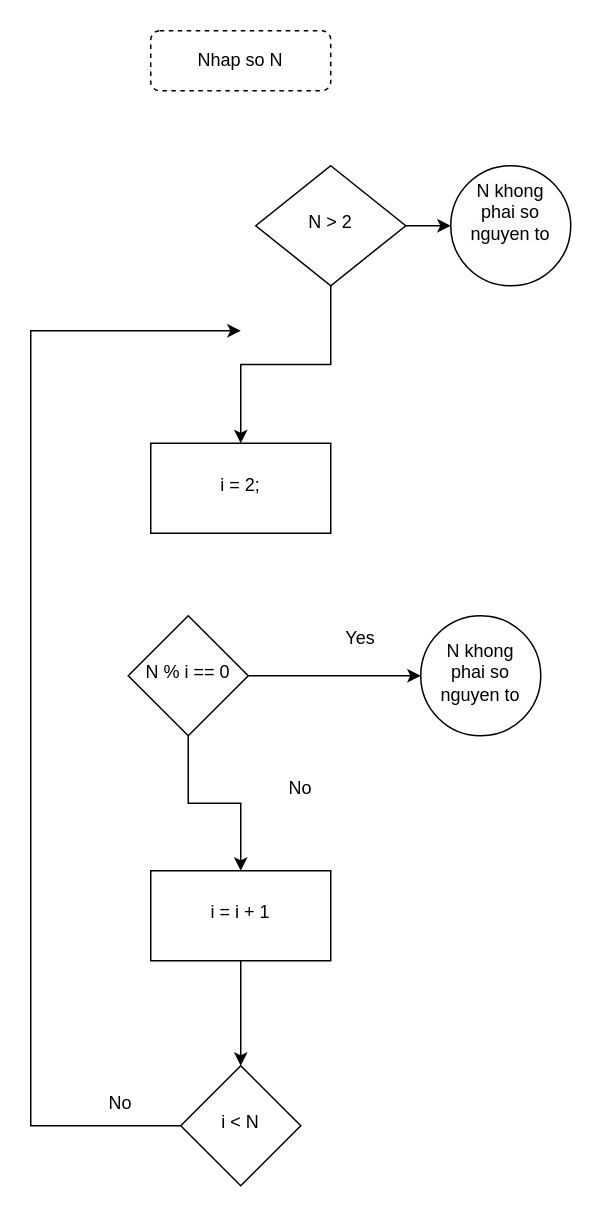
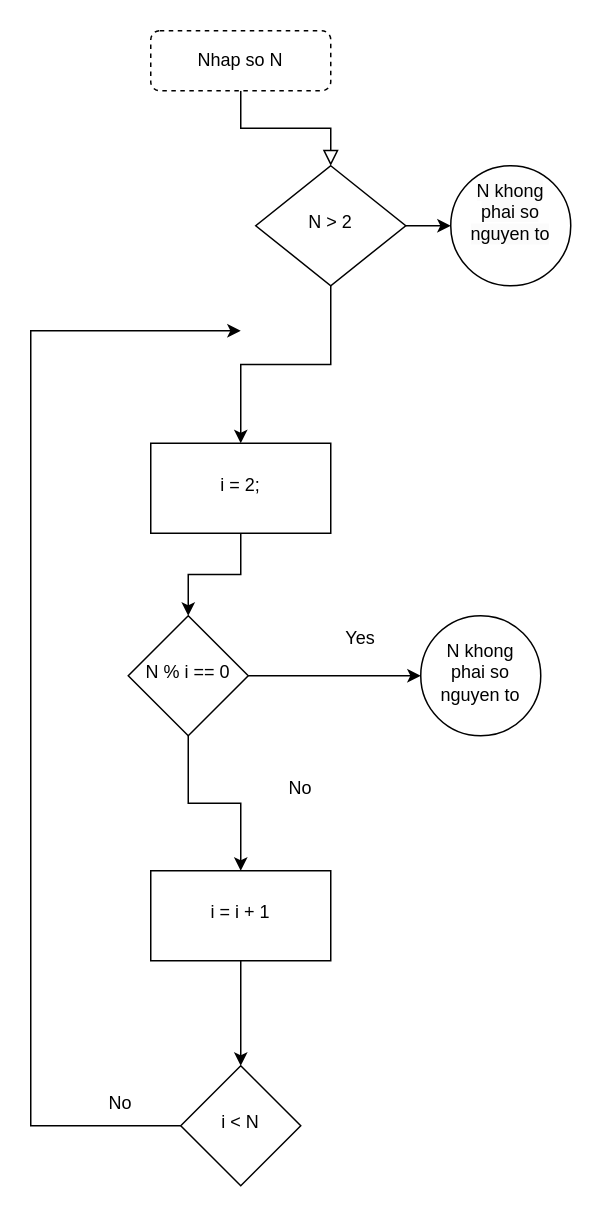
edge "Nhap so N" -> "N > 2": added
edge "i = 2;" -> "N % i == 0": added
